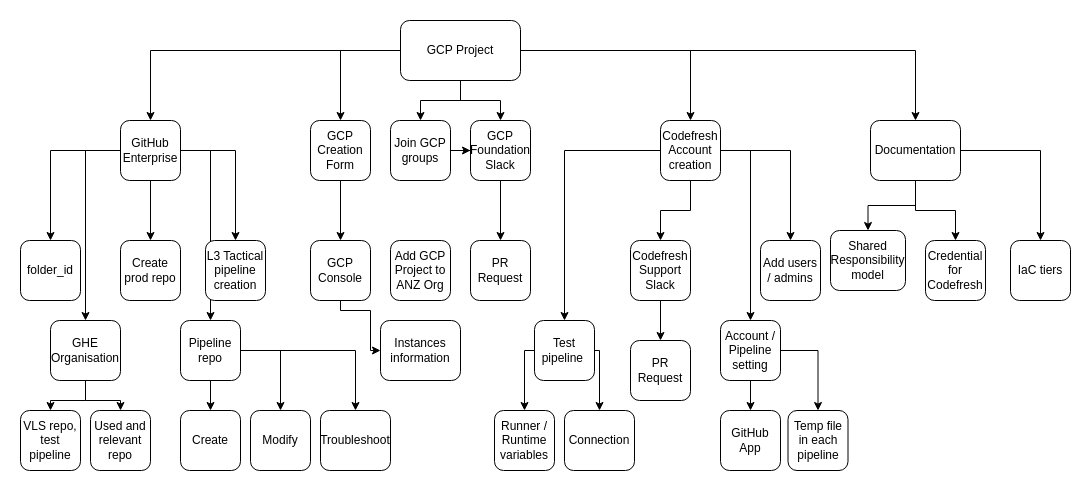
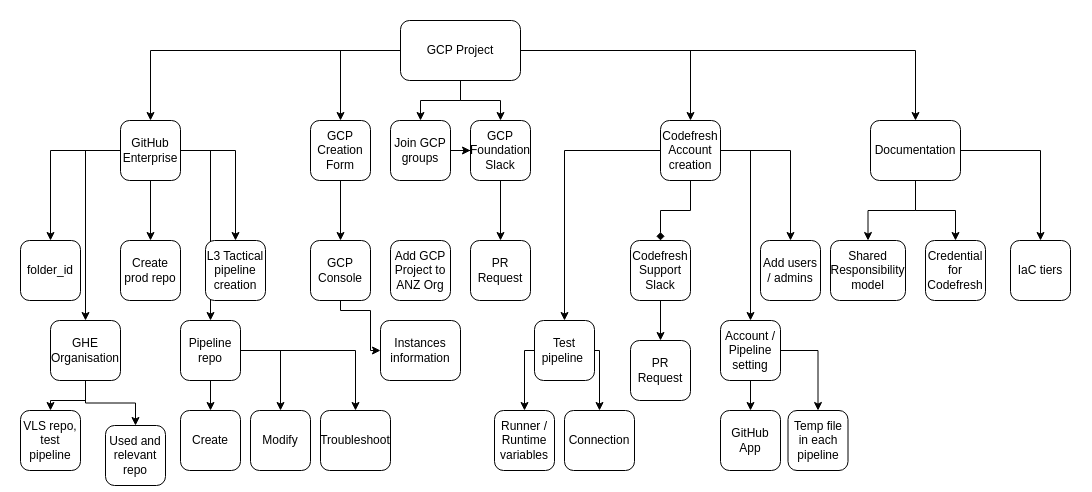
edge "Codefresh Account creation" -> "Codefresh Support Slack": arrowhead classic -> diamond
node "Shared Responsibility model": moved (868, 261) -> (868, 271)
node "Used and relevant repo": moved (121, 441) -> (136, 456)
